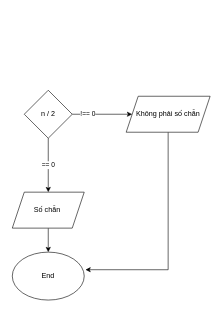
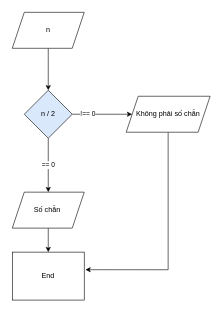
node "n": added
edge "n" -> "n / 2": added
node "n / 2": fillcolor #ffffff -> #dae8fc
node "End": shape ellipse -> rectangle
